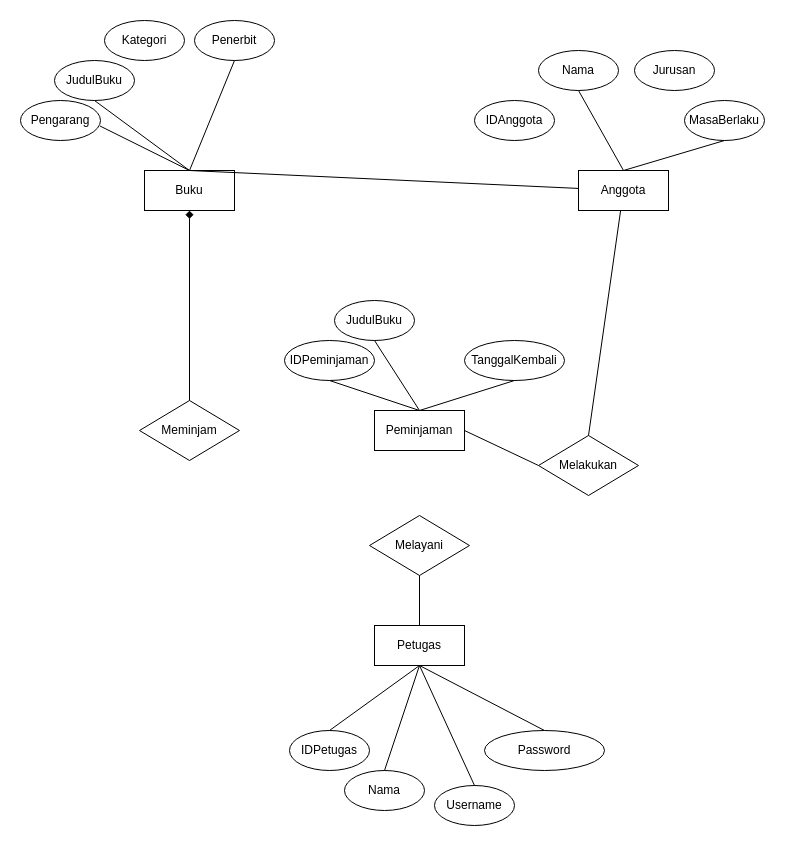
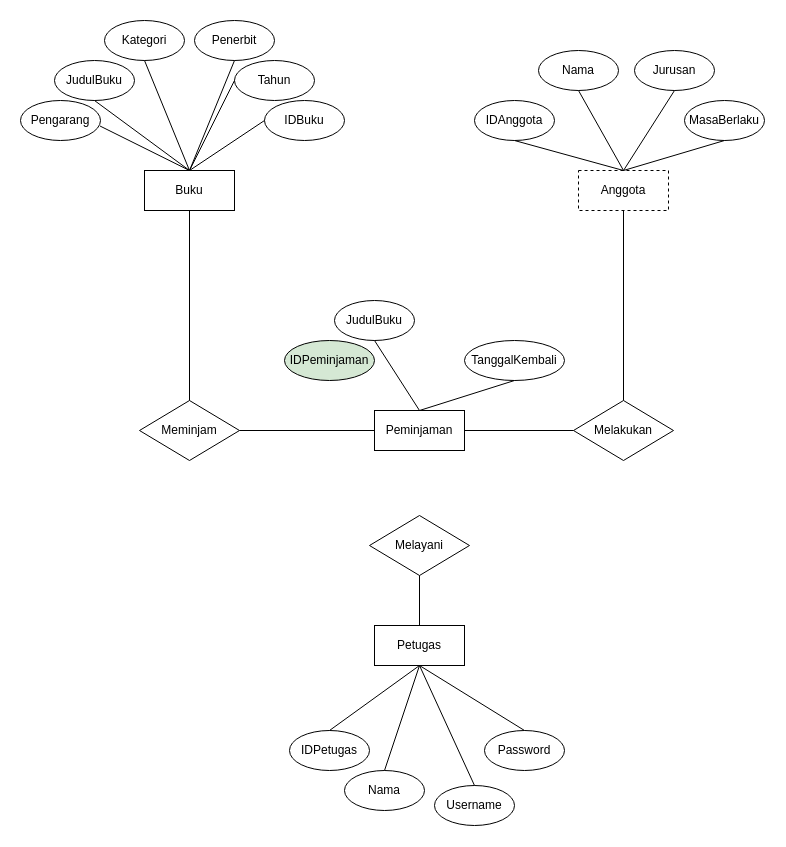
node "Tahun": added
node "IDBuku": added
edge "Tahun" -- "Buku": added
edge "Jurusan" -- "Anggota": added
edge "IDBuku" -- "Buku": added
edge "IDAnggota" -- "Anggota": added
edge "Buku" -- "Anggota": now "Buku" -- "Kategori"
node "Anggota": style solid -> dashed
edge "Meminjam" -> "Buku": arrowhead diamond -> none
node "IDPeminjaman": fillcolor #ffffff -> #d5e8d4
edge "IDPeminjaman" -- "Peminjaman": removed
edge "Meminjam" -- "Peminjaman": added
node "Melakukan": moved (589, 466) -> (624, 431)
node "Password": size 120x40 -> 80x40
